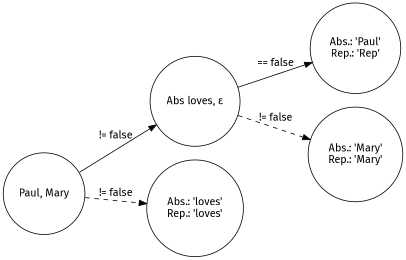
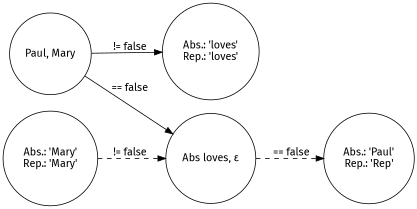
edge "Abs loves, ε" -> "Abs.: 'Paul' Rep.: 'Rep'": style solid -> dashed
edge "Abs loves, ε" -> "Abs.: 'Mary' Rep.: 'Mary'": reversed
edge "Paul, Mary" -> "Abs loves, ε": label "!= false" -> "== false"
edge "Paul, Mary" -> "Abs.: 'loves' Rep.: 'loves'": style dashed -> solid
